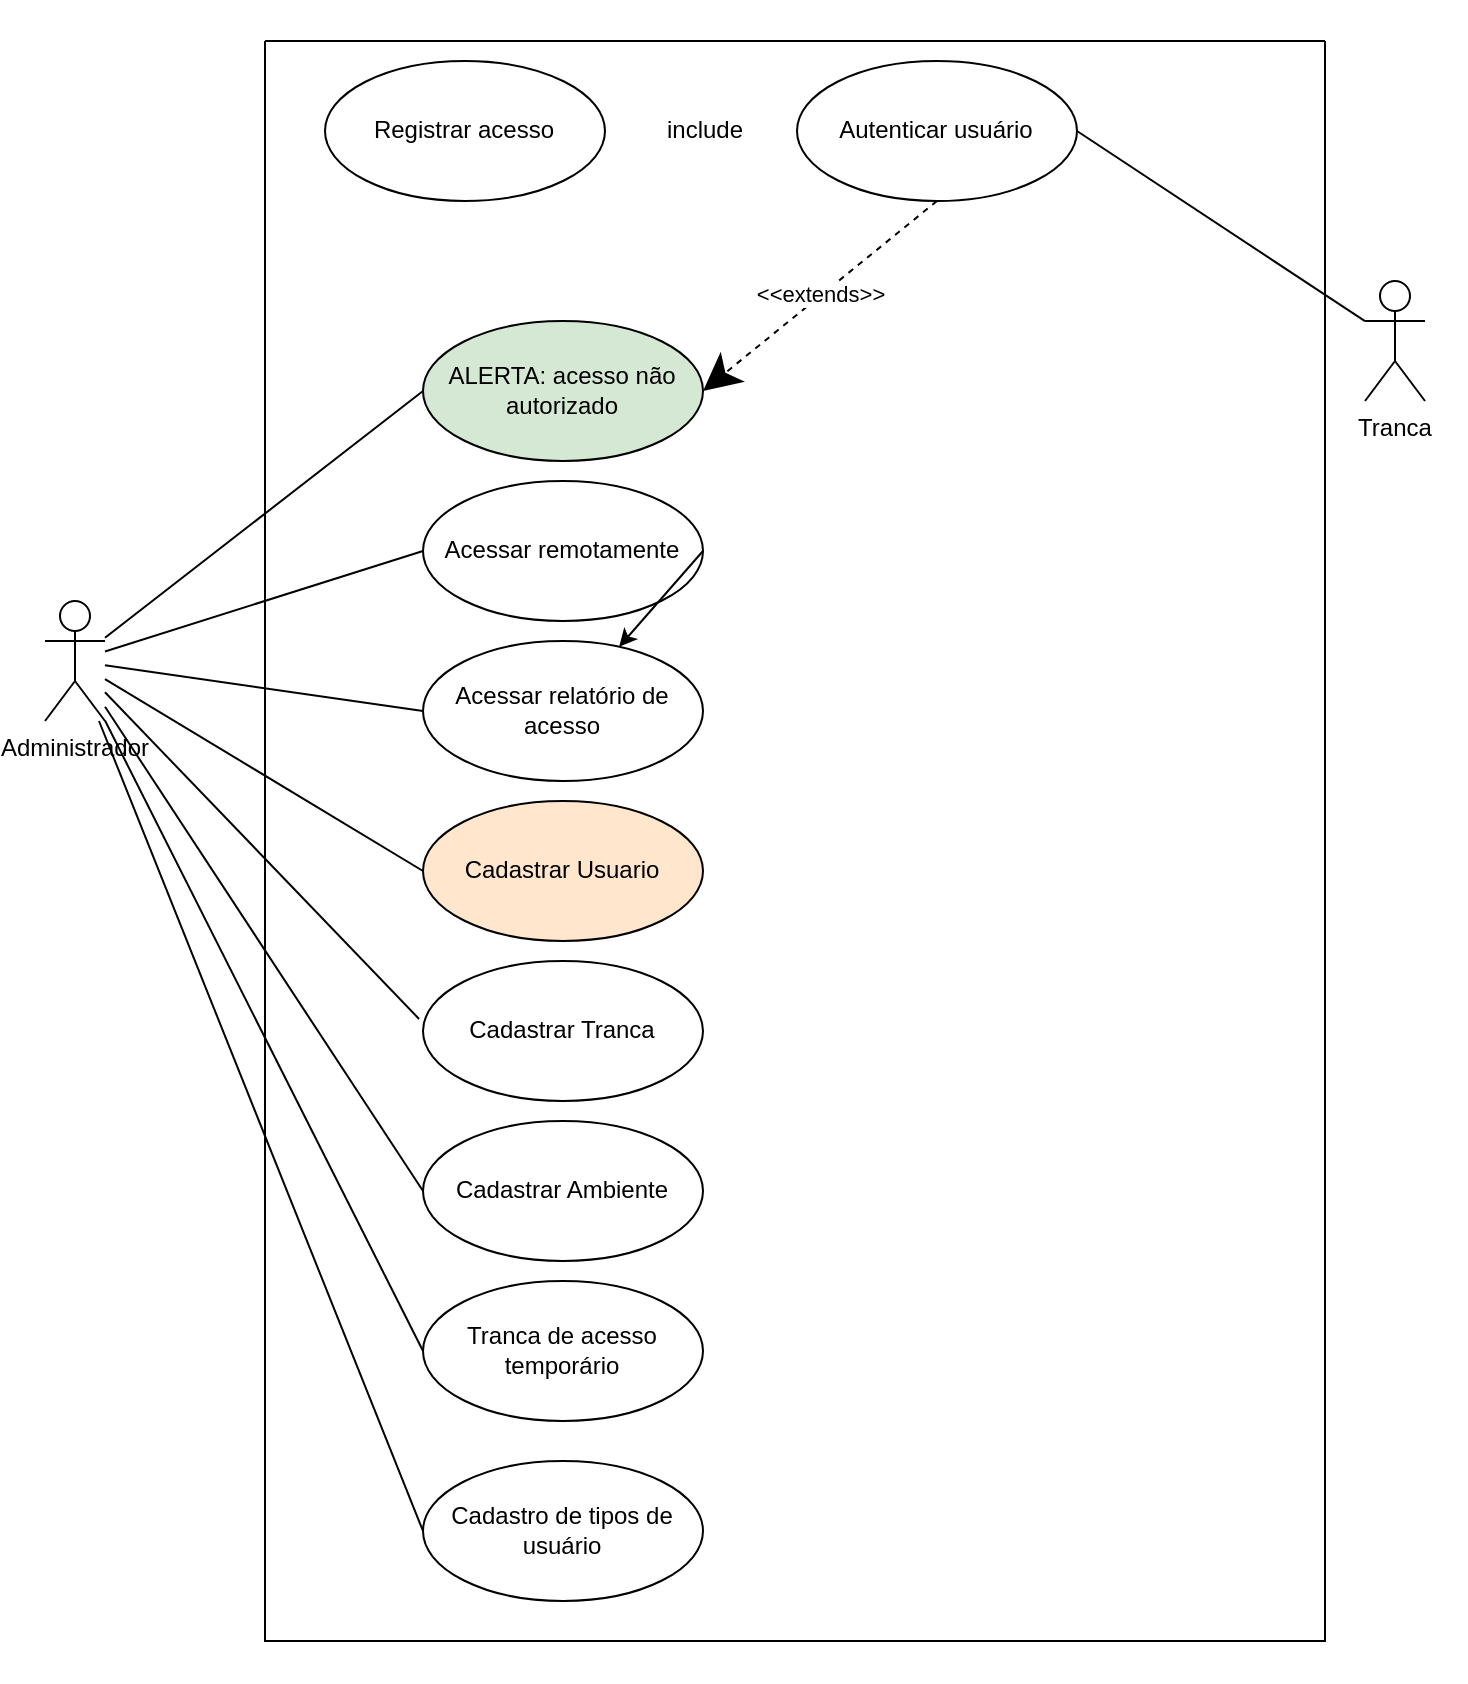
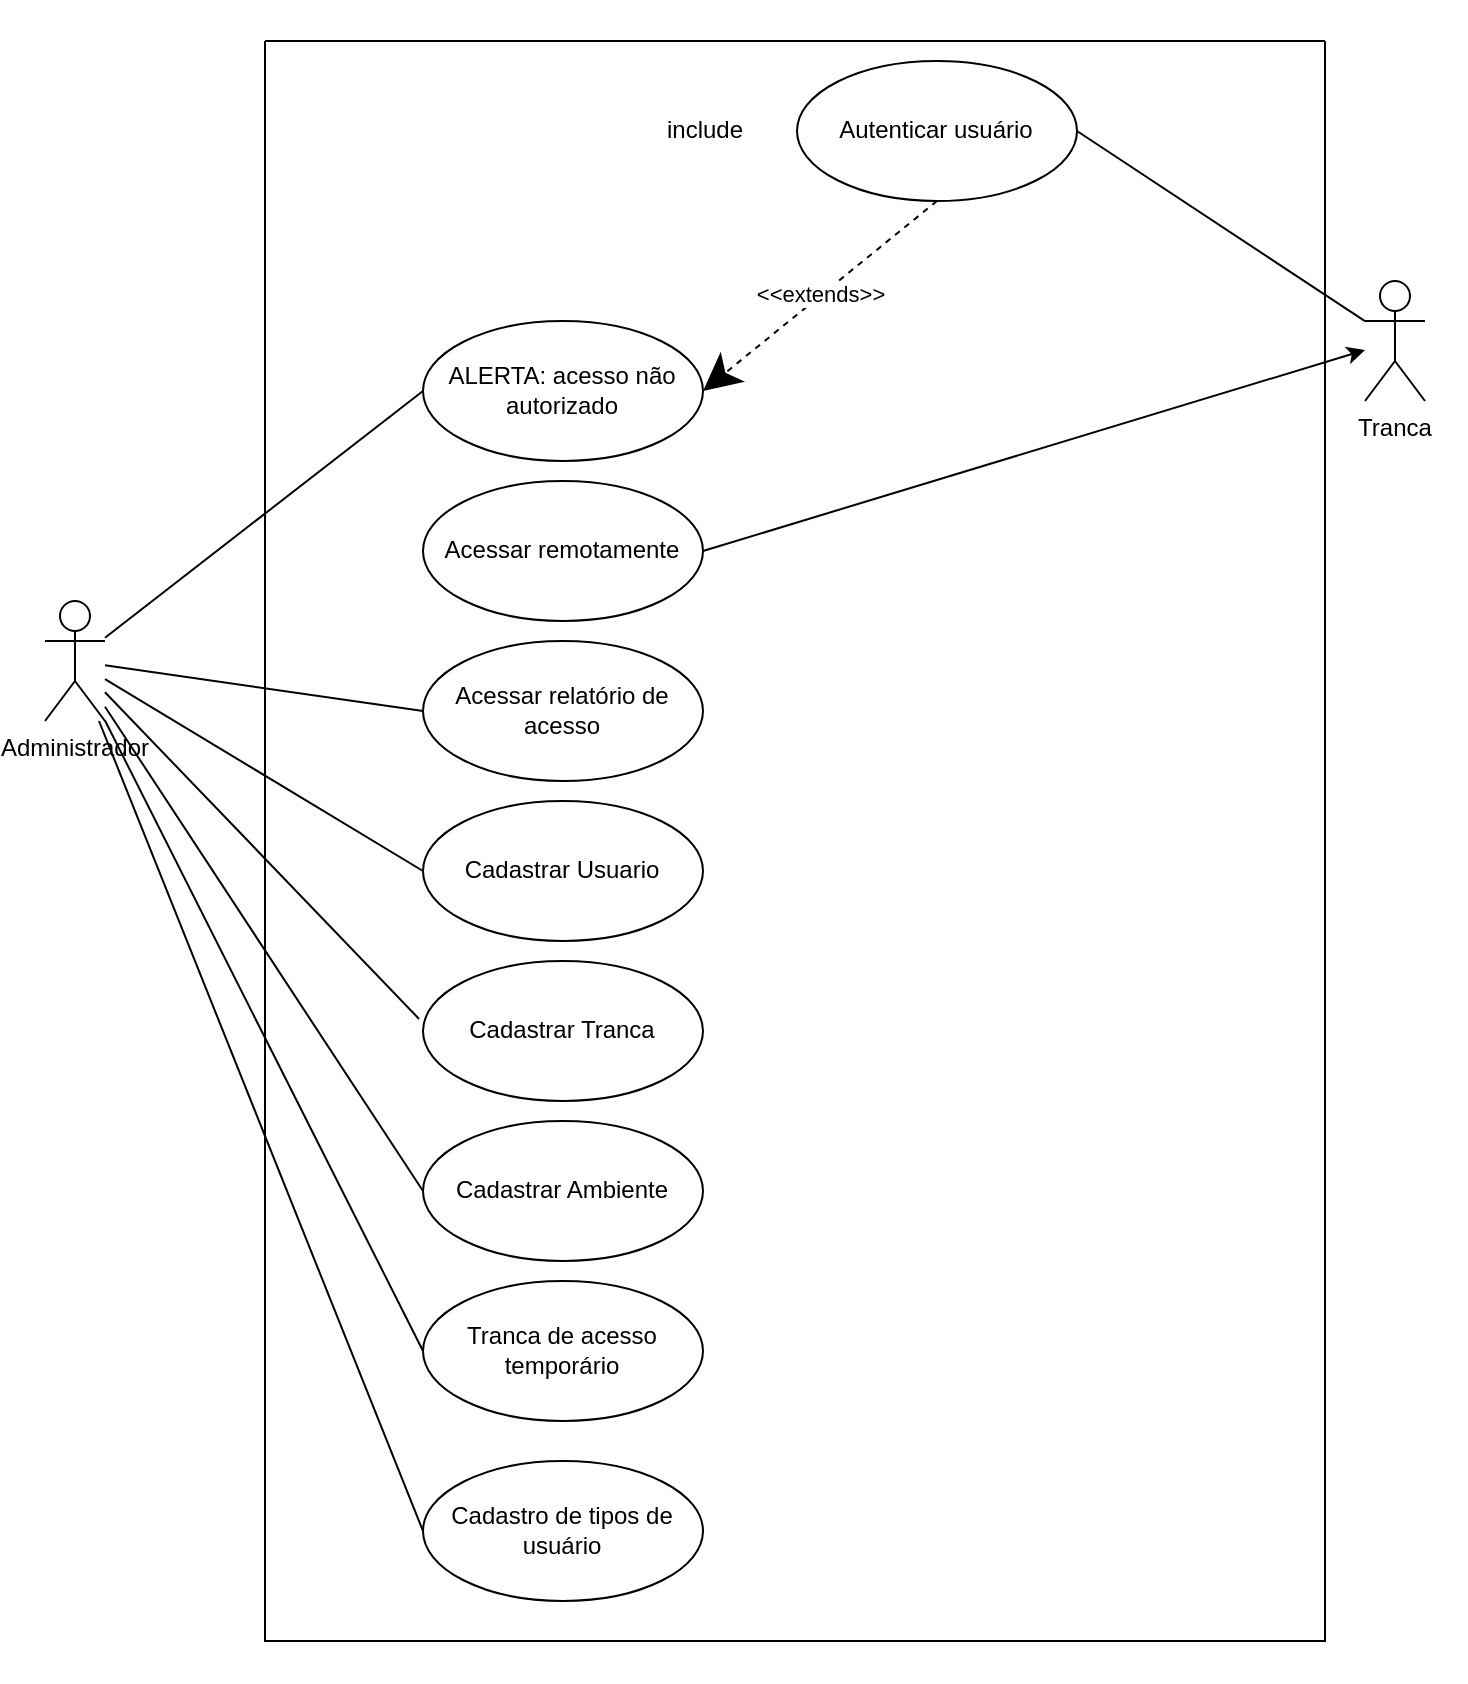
node "Registrar acesso": removed
node "ALERTA: acesso não autorizado": fillcolor #d5e8d4 -> #ffffff
edge "Acessar remotamente" -> "Acessar relatório de acesso": now "Acessar remotamente" -> "Tranca"
edge "Acessar remotamente" -- "Administrador": removed
node "Cadastrar Usuario": fillcolor #ffe6cc -> #ffffff
